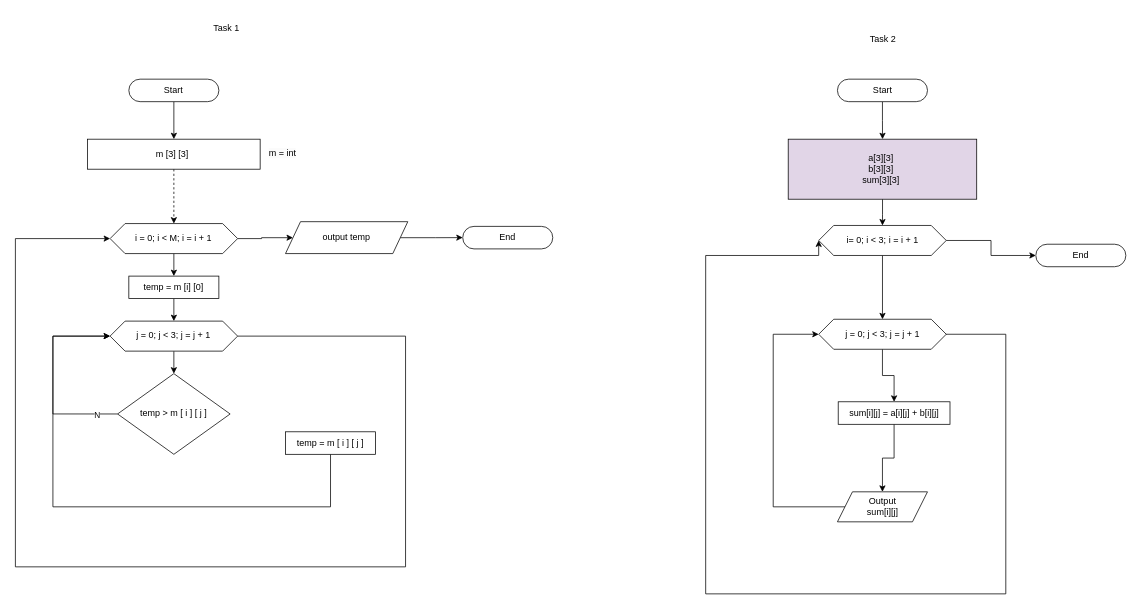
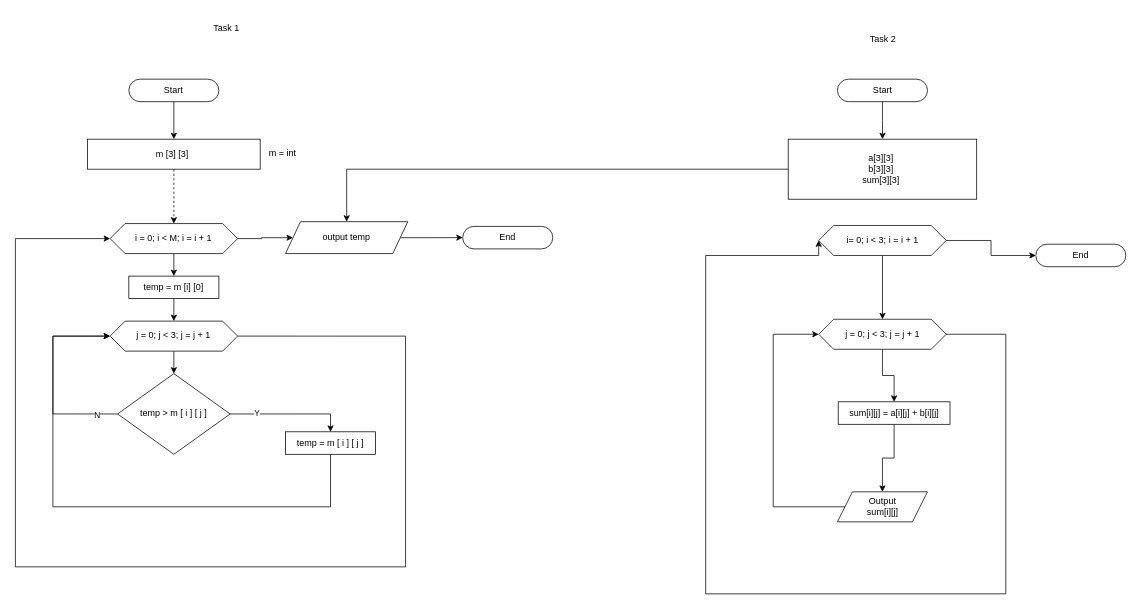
node "a[3][3] b[3][3] sum[3][3]": fillcolor #e1d5e7 -> #ffffff
edge "a[3][3] b[3][3] sum[3][3]" -> "i= 0; i < 3; i = i + 1": now "a[3][3] b[3][3] sum[3][3]" -> "output temp"
edge "temp > m [ i ] [ j ]" -> "temp = m [ i ] [ j ]": added, label "Y"
